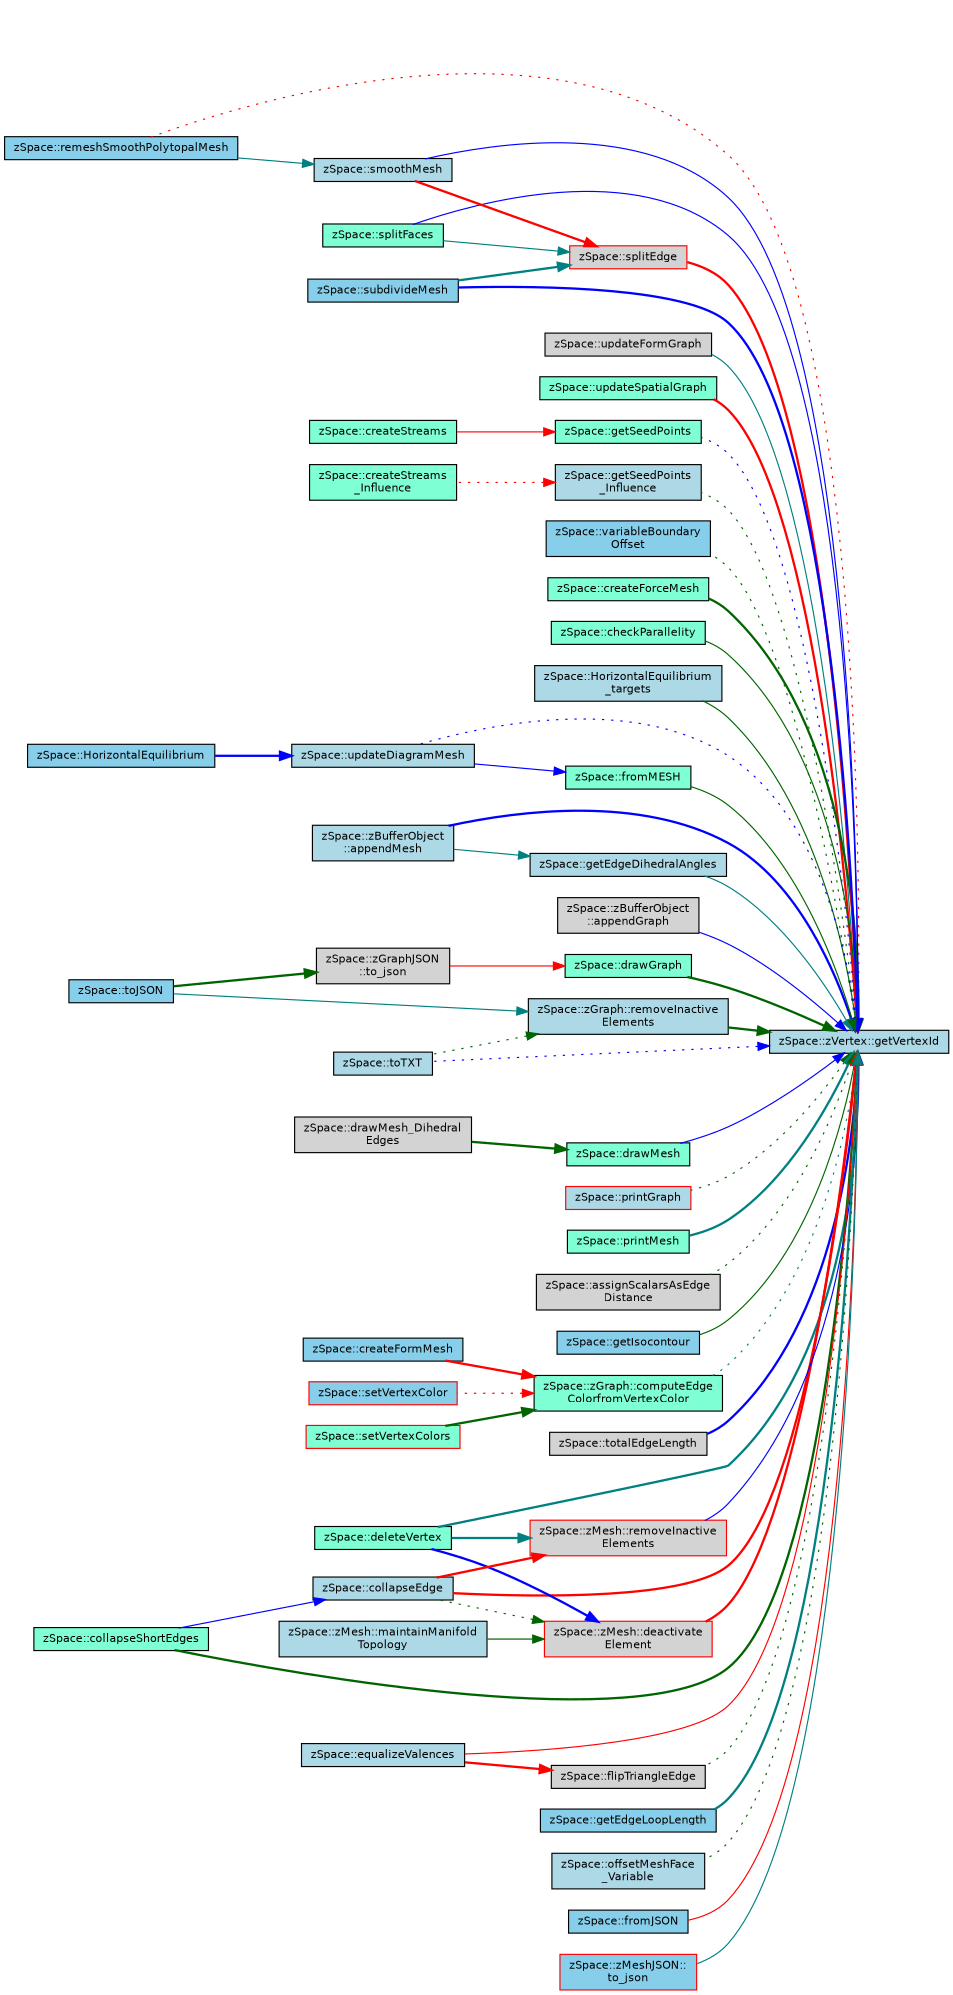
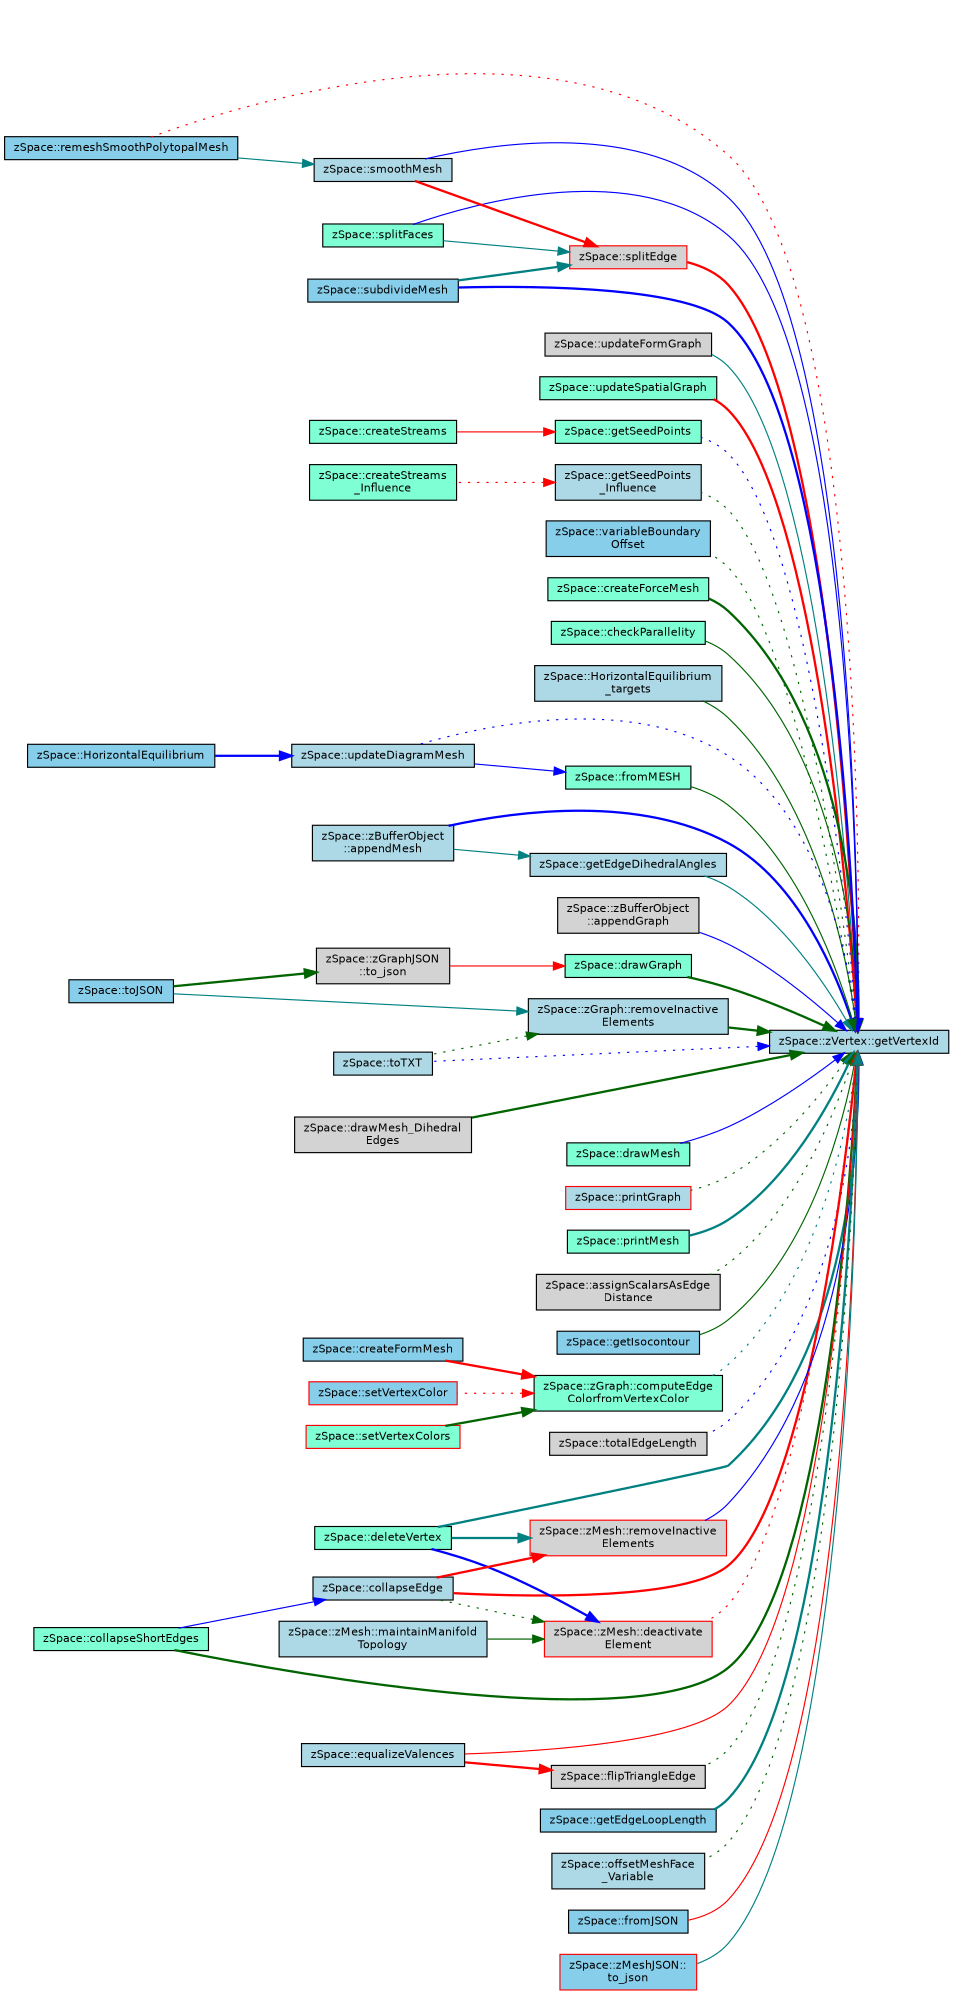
edge "zSpace::drawMesh_Dihedral Edges" -> "zSpace::drawMesh": now "zSpace::drawMesh_Dihedral Edges" -> "zSpace::zVertex::getVertexId"
edge "zSpace::totalEdgeLength" -> "zSpace::zVertex::getVertexId": style bold -> dotted
edge "zSpace::zMesh::deactivate Element" -> "zSpace::zVertex::getVertexId": style bold -> dotted
